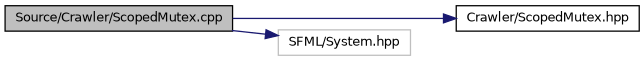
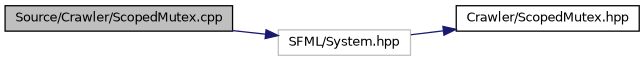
edge "Source/Crawler/ScopedMutex.cpp" -> "Crawler/ScopedMutex.hpp": now "SFML/System.hpp" -> "Crawler/ScopedMutex.hpp"
